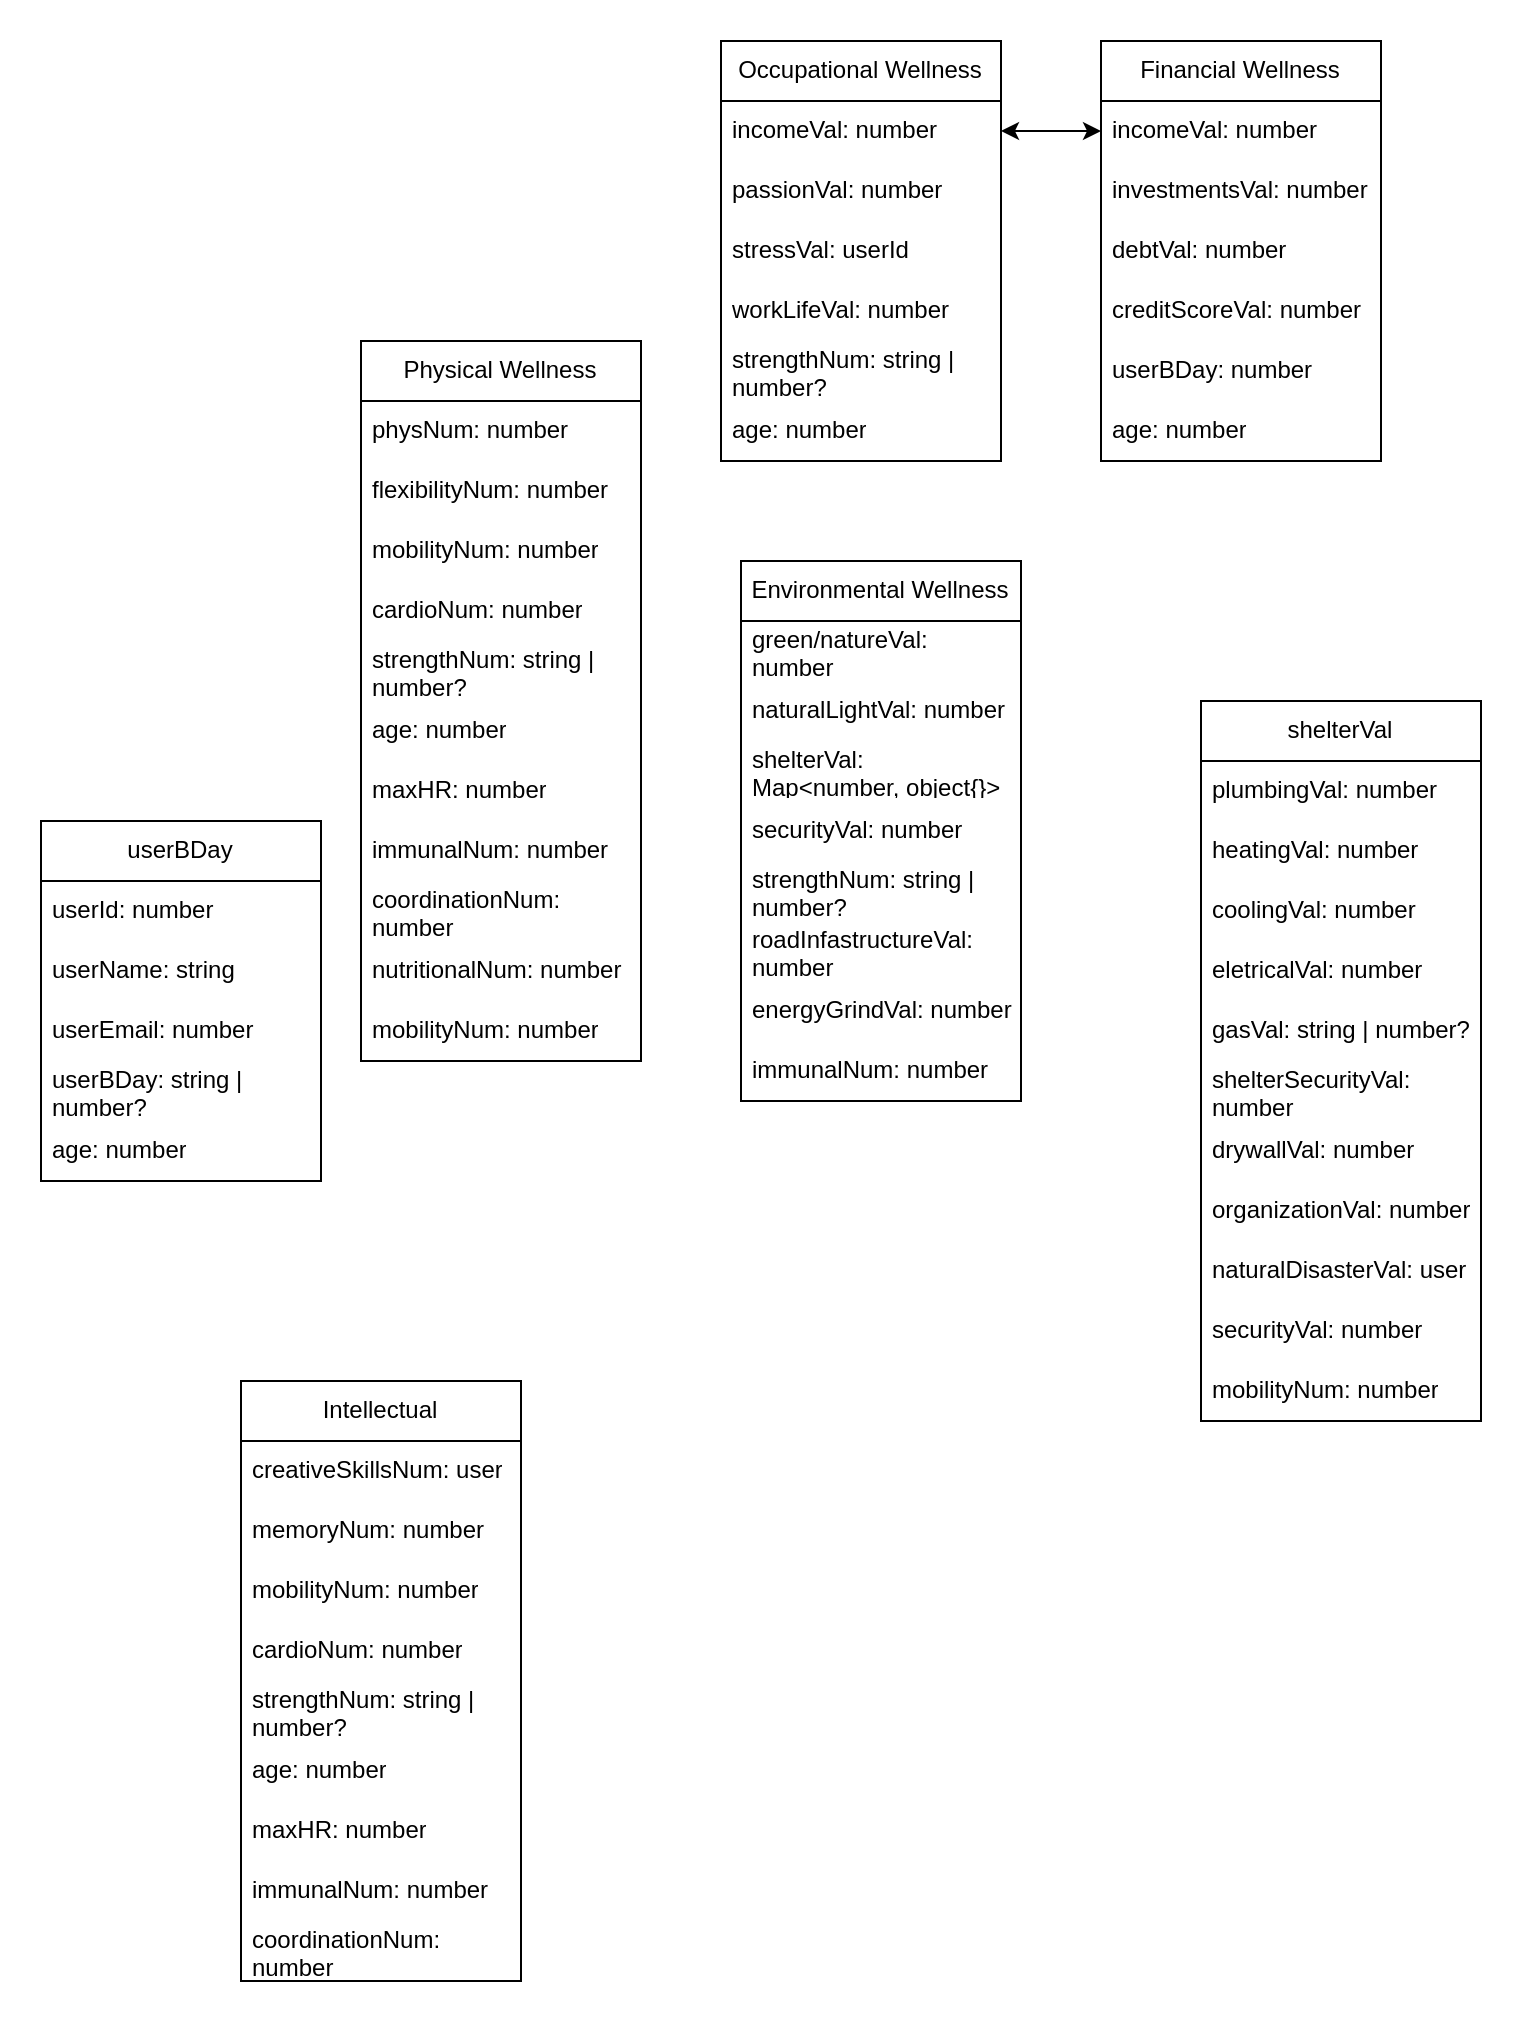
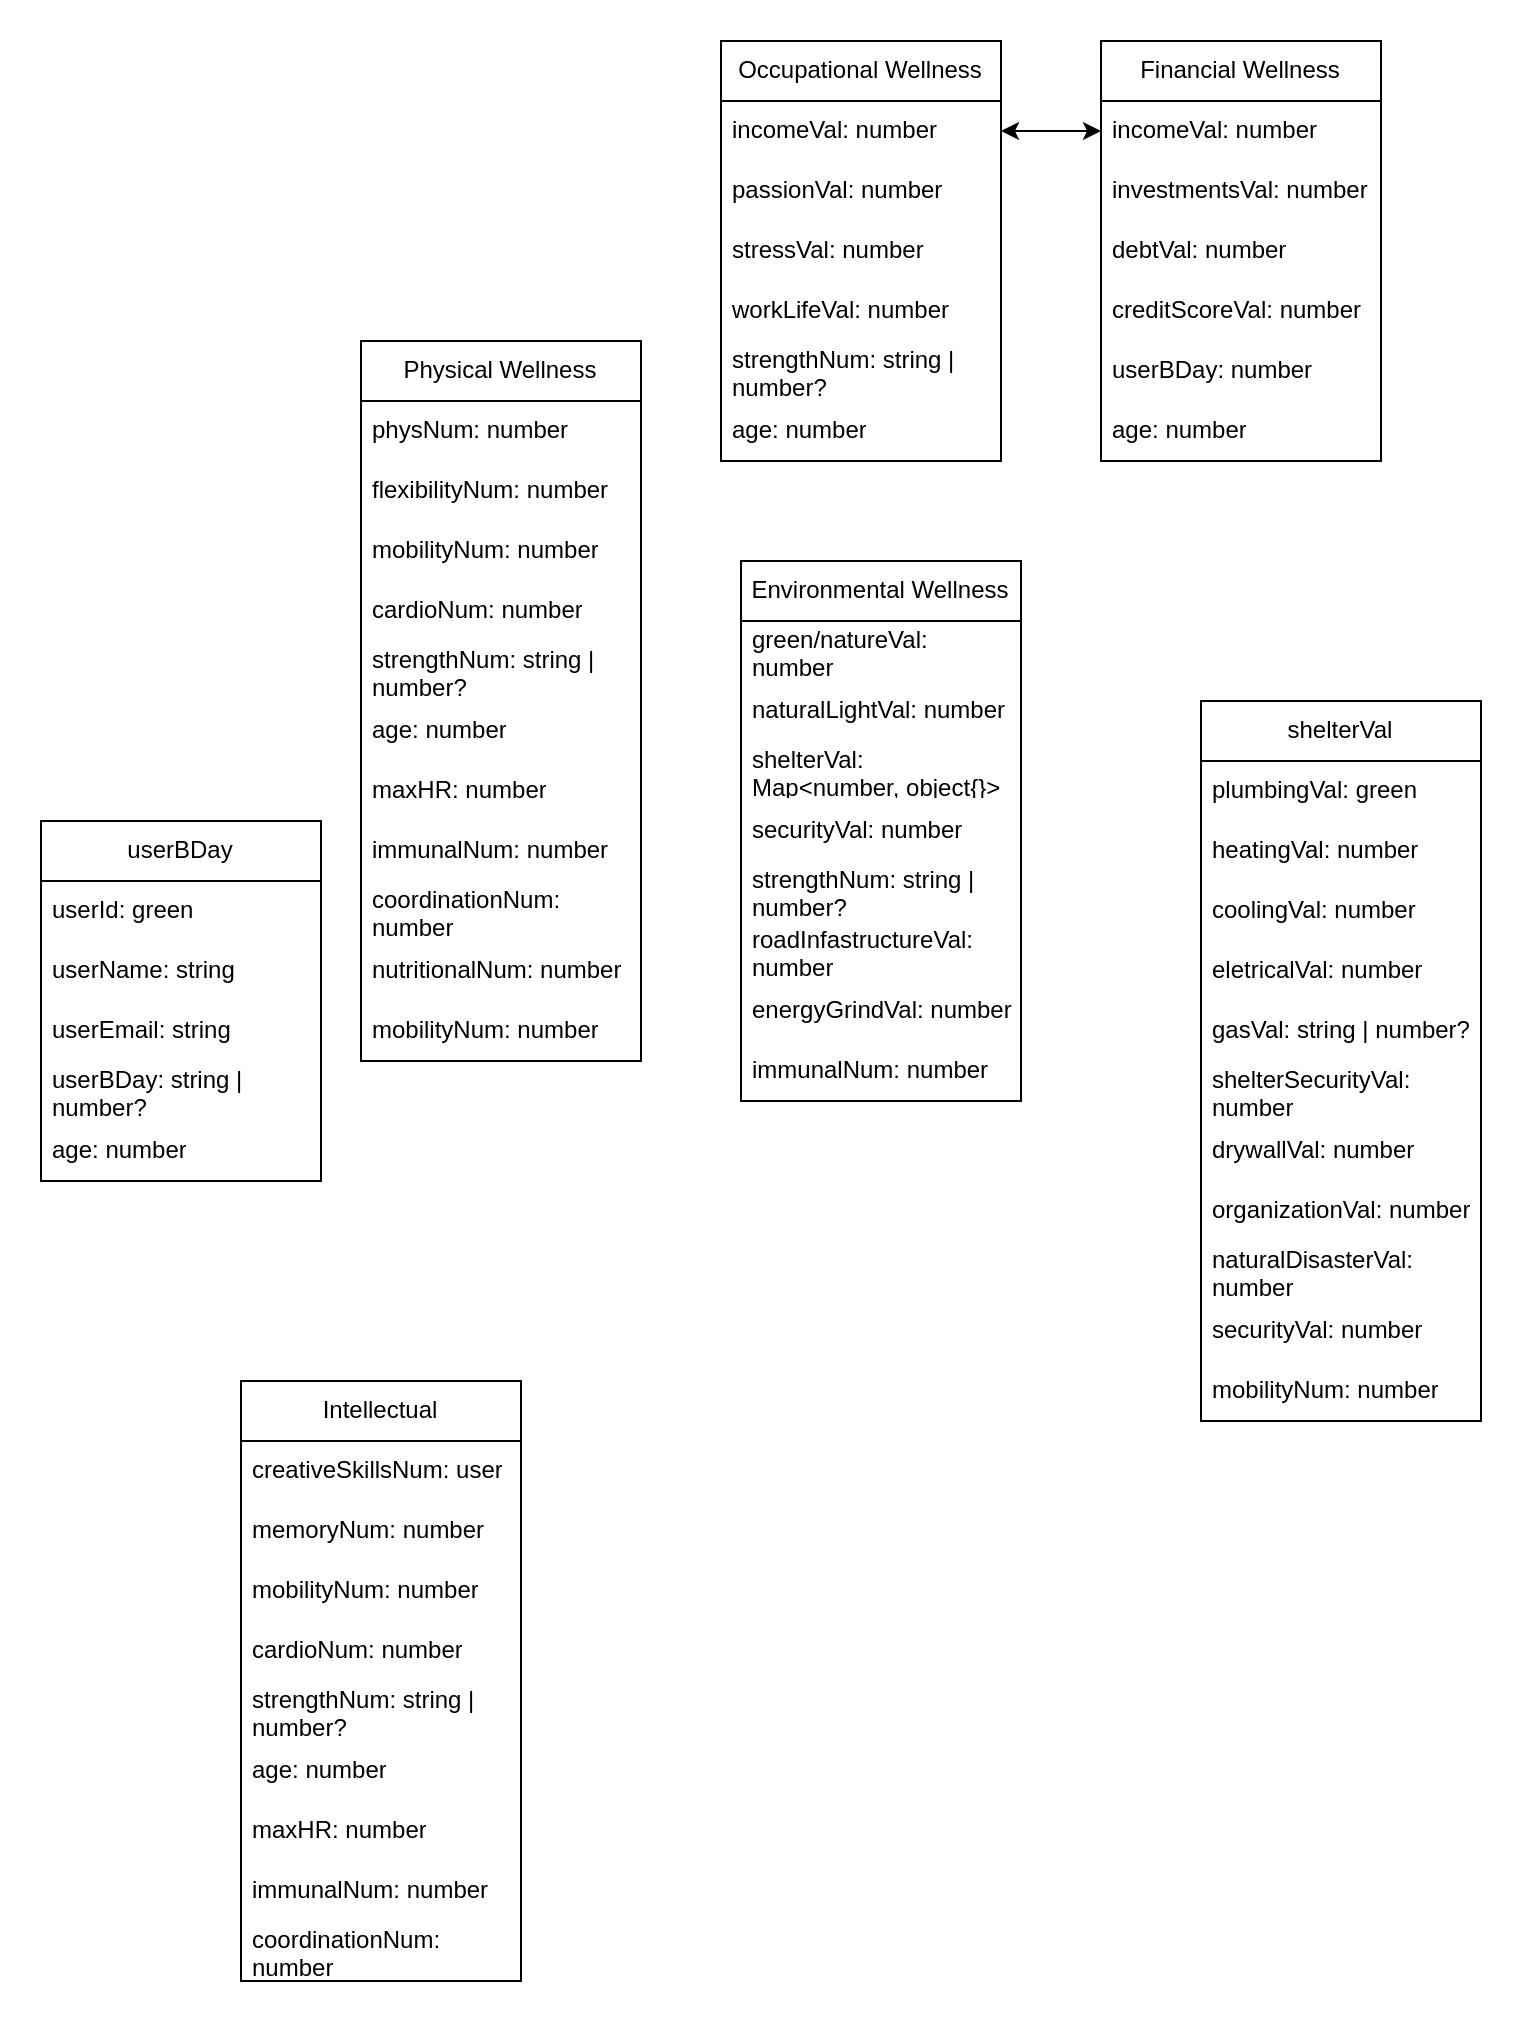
node "stressVal: userId": label "stressVal: userId" -> "stressVal: number"
node "plumbingVal: number": label "plumbingVal: number" -> "plumbingVal: green"
node "userId: number": label "userId: number" -> "userId: green"
node "userEmail: number": label "userEmail: number" -> "userEmail: string"
node "naturalDisasterVal: user": label "naturalDisasterVal: user" -> "naturalDisasterVal: number"
